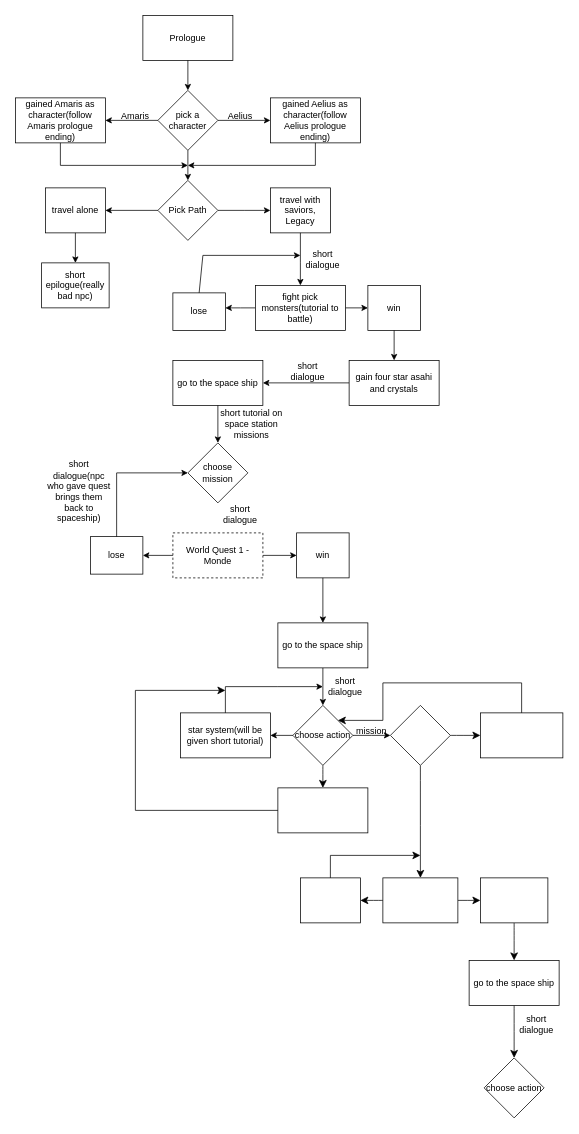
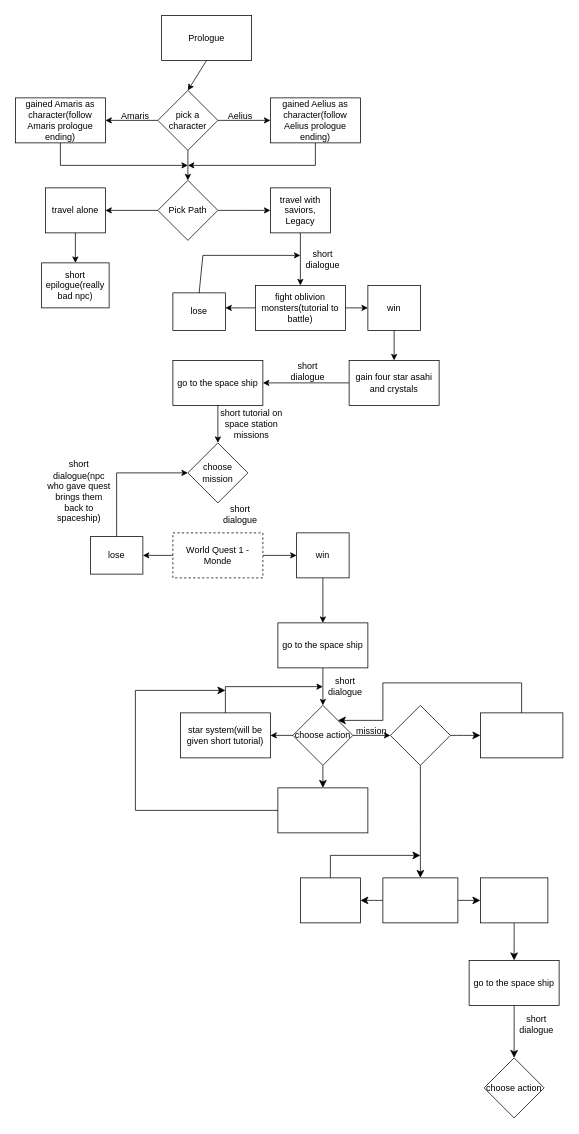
node "Prologue": moved (188, 38) -> (207, 38)
node "fight pick monsters(tutorial to battle)": label "fight pick monsters(tutorial to battle)" -> "fight oblivion monsters(tutorial to battle)"
